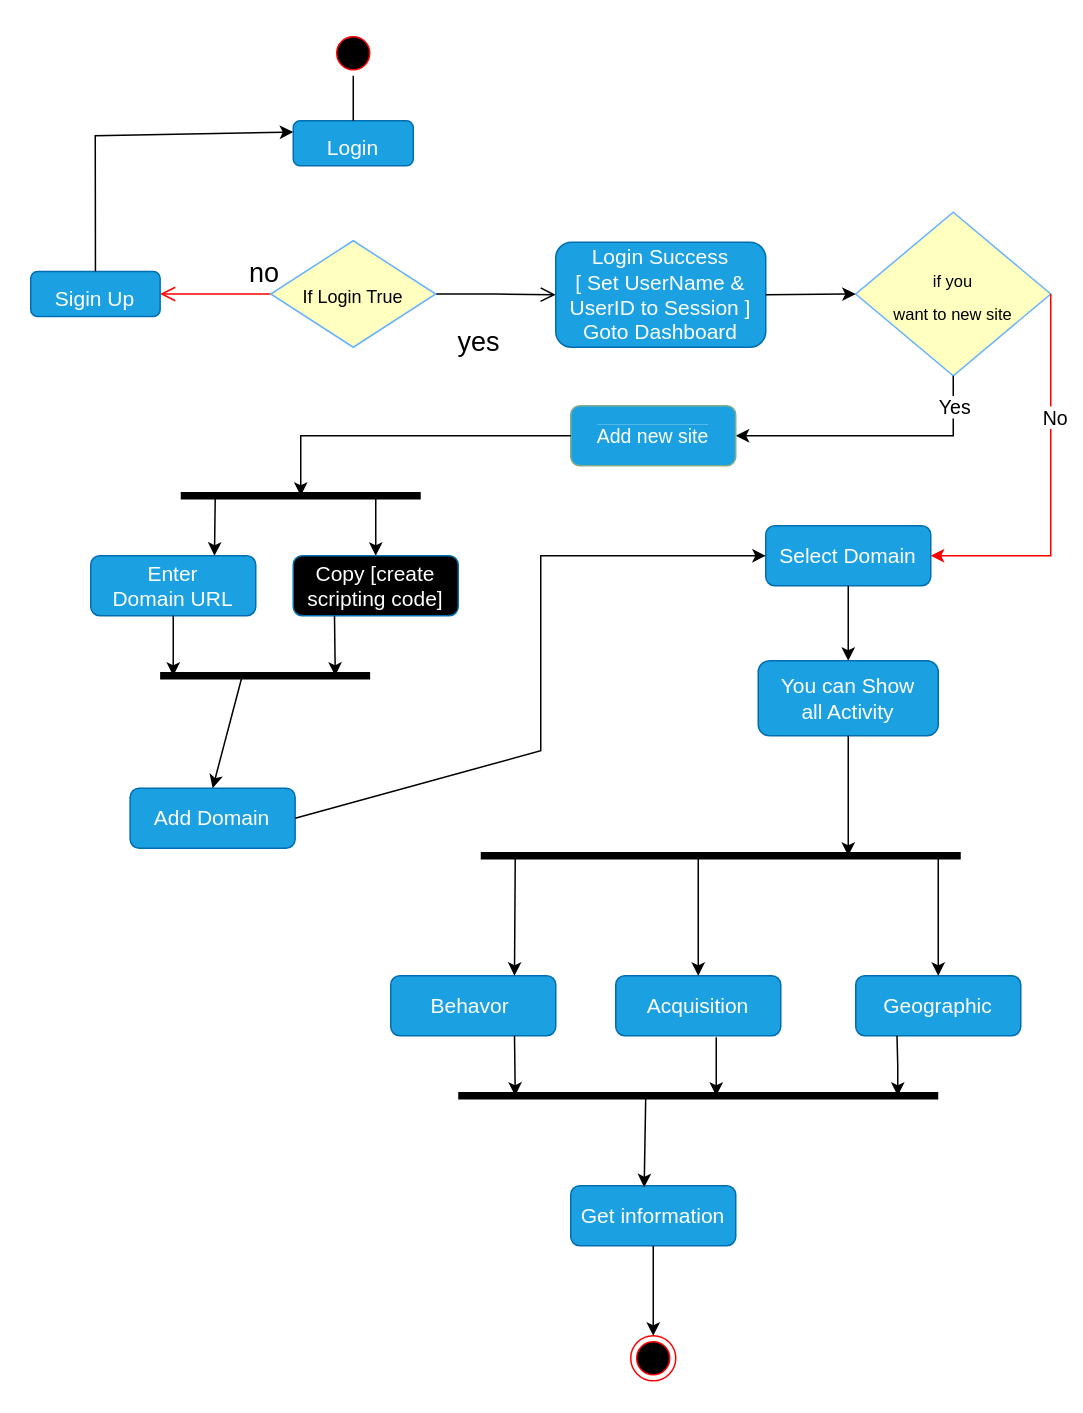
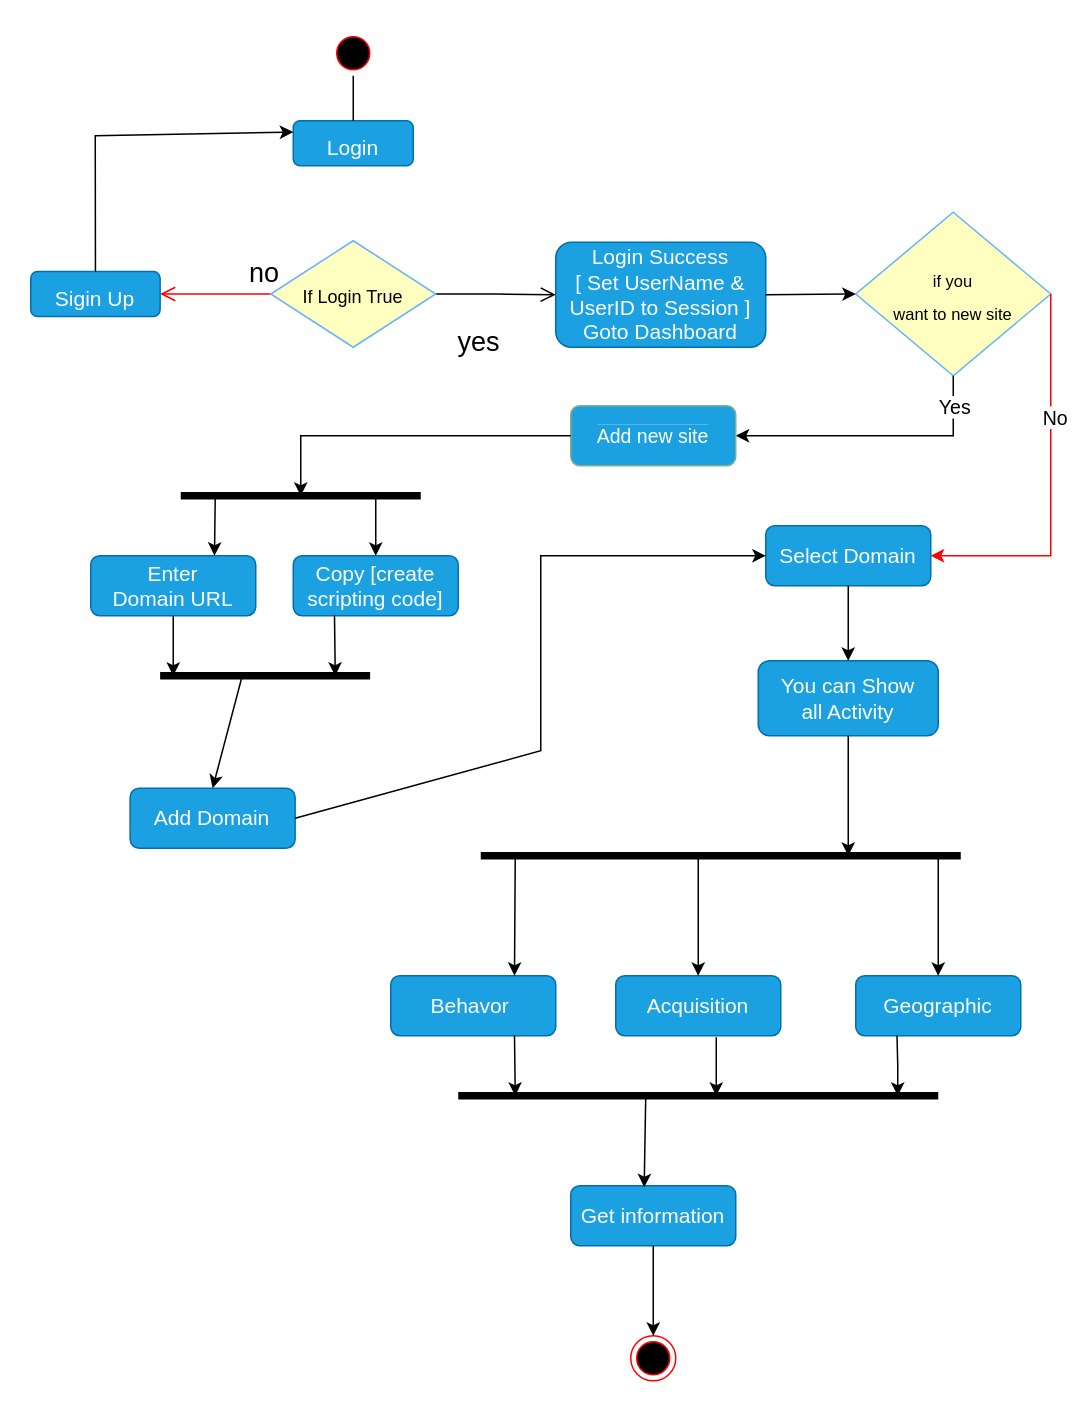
node "Copy [create scripting code]": fillcolor #000000 -> #1ba1e2
